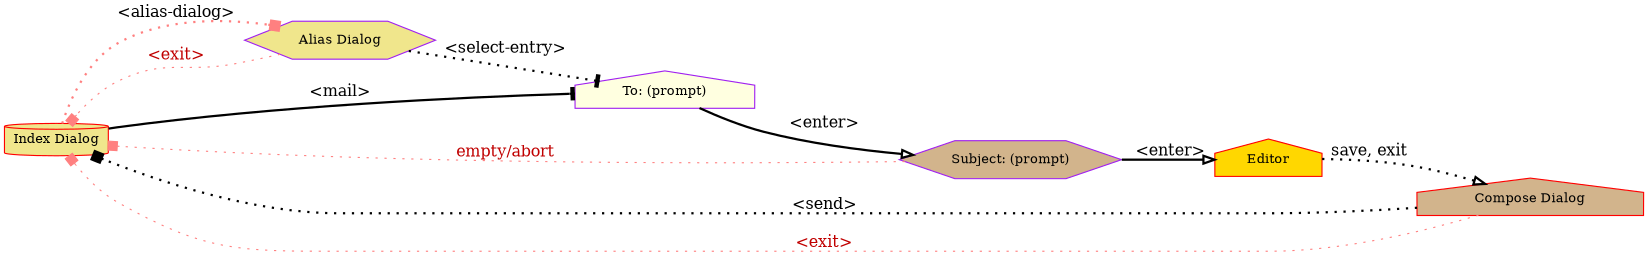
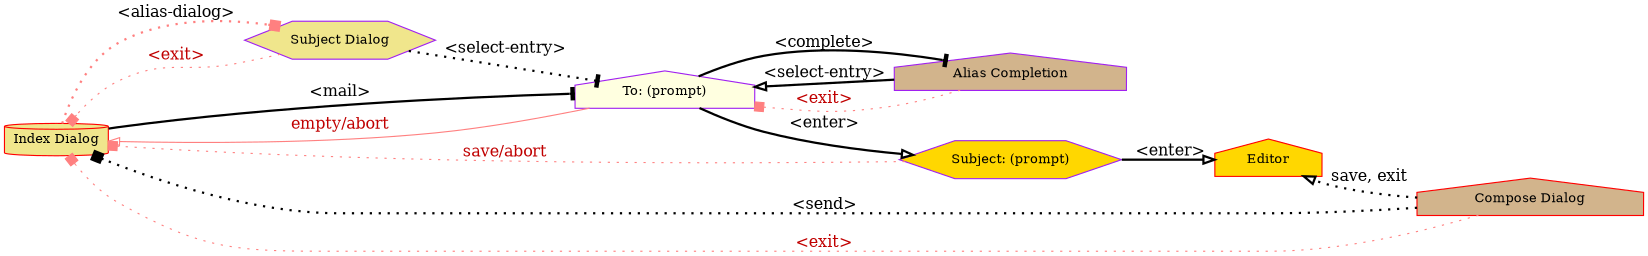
node "Alias Dialog": label "Alias Dialog" -> "Subject Dialog"
node "Alias Completion": added
edge "To: (prompt)" -> "Index Dialog": added, label "empty/abort"
edge "Subject: (prompt)" -> "Index Dialog": label "empty/abort" -> "save/abort"
node "Subject: (prompt)": fillcolor tan -> gold
edge "Editor" -> "Compose Dialog": reversed
